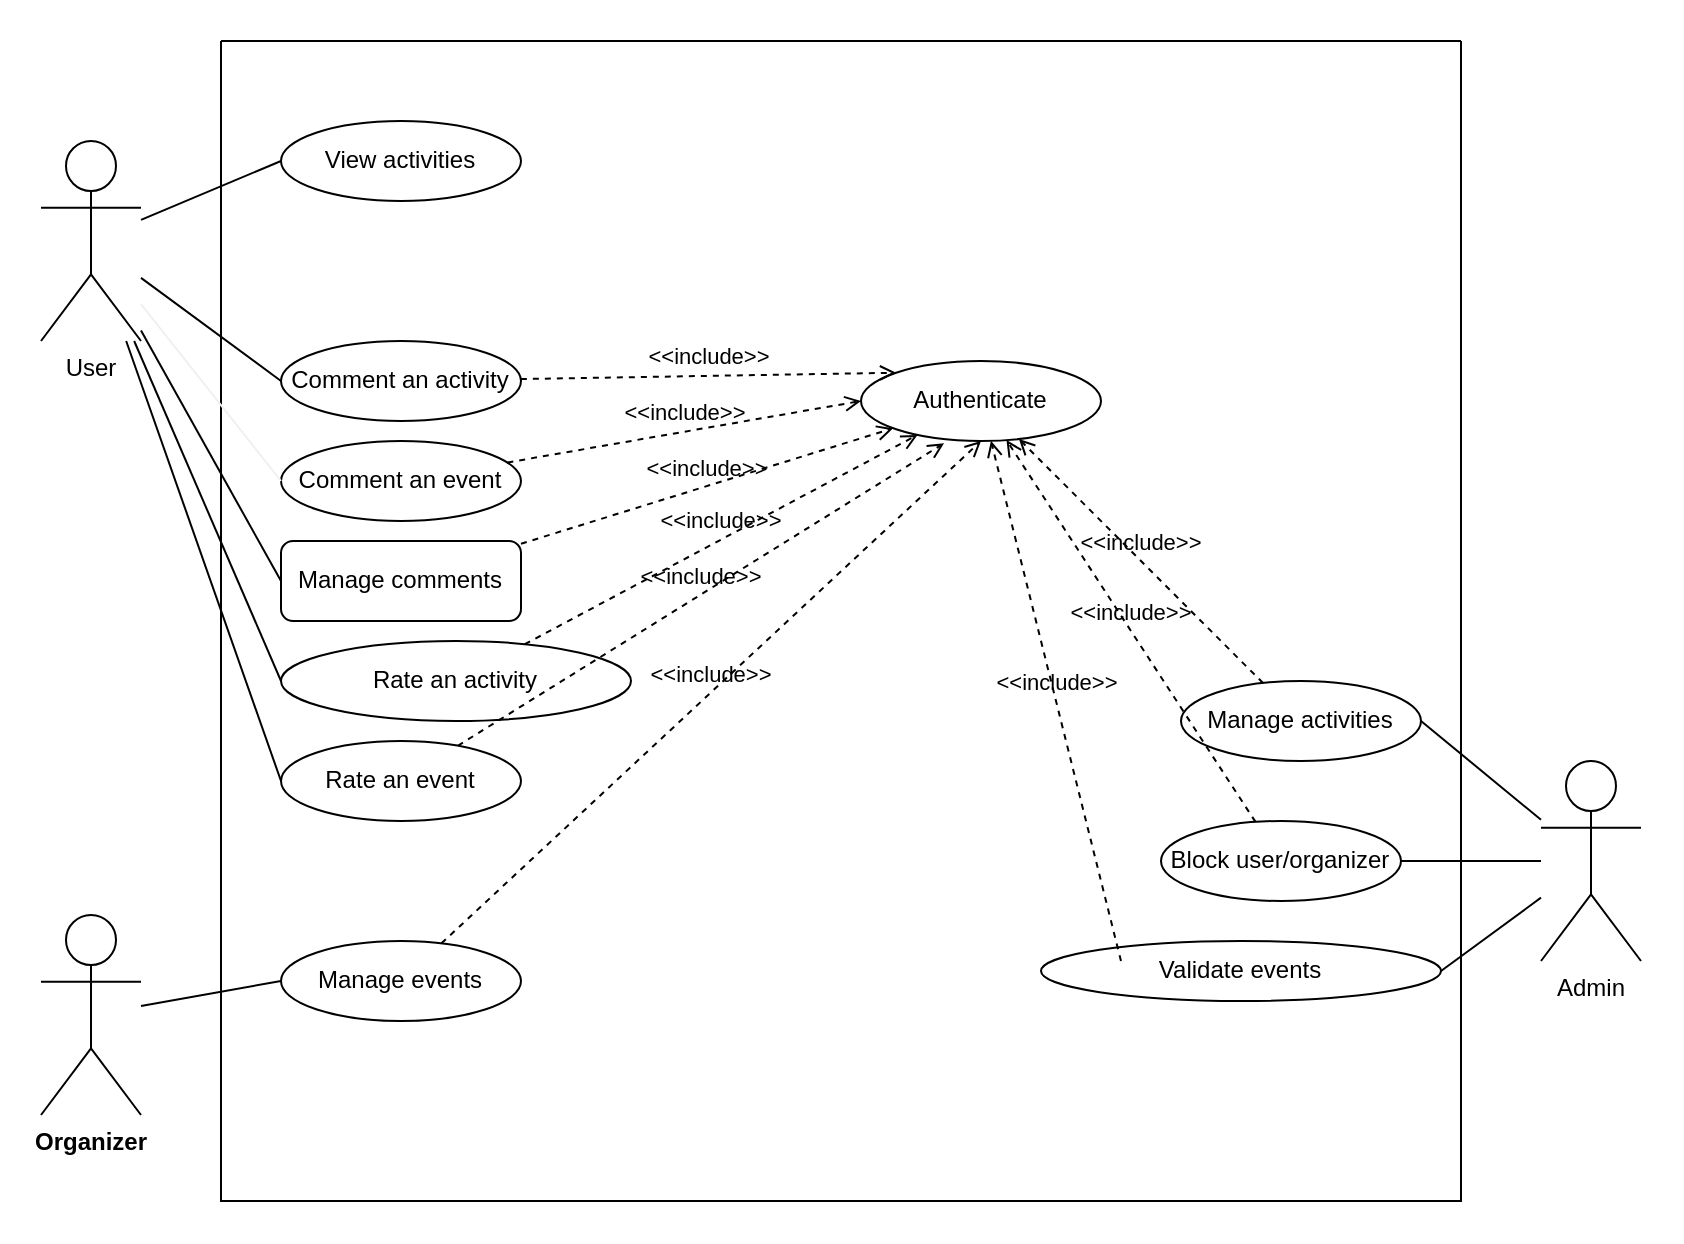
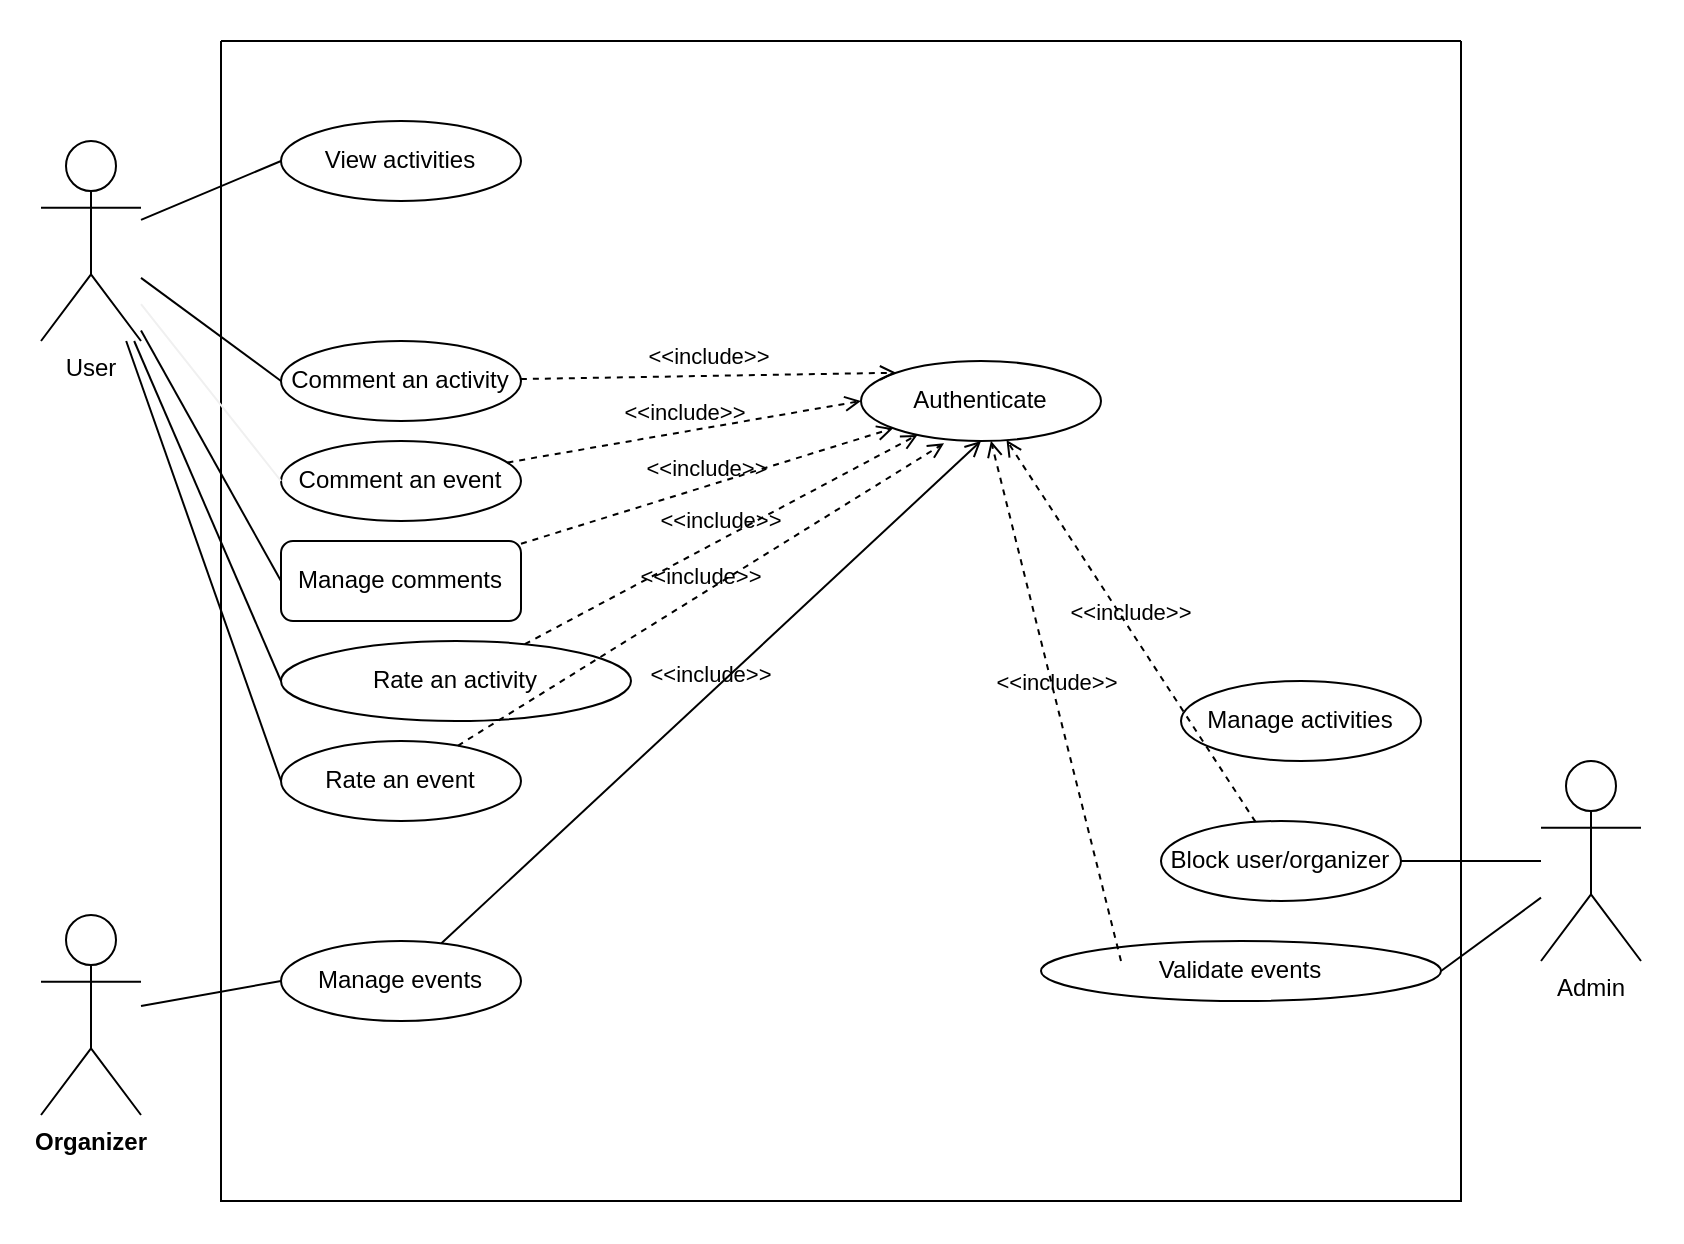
edge "Manage activities" -> "Authenticate": removed, label "<<include>>"
edge "Manage events" -> "Authenticate": style dashed -> solid
edge "Manage activities" -- "Admin": removed
